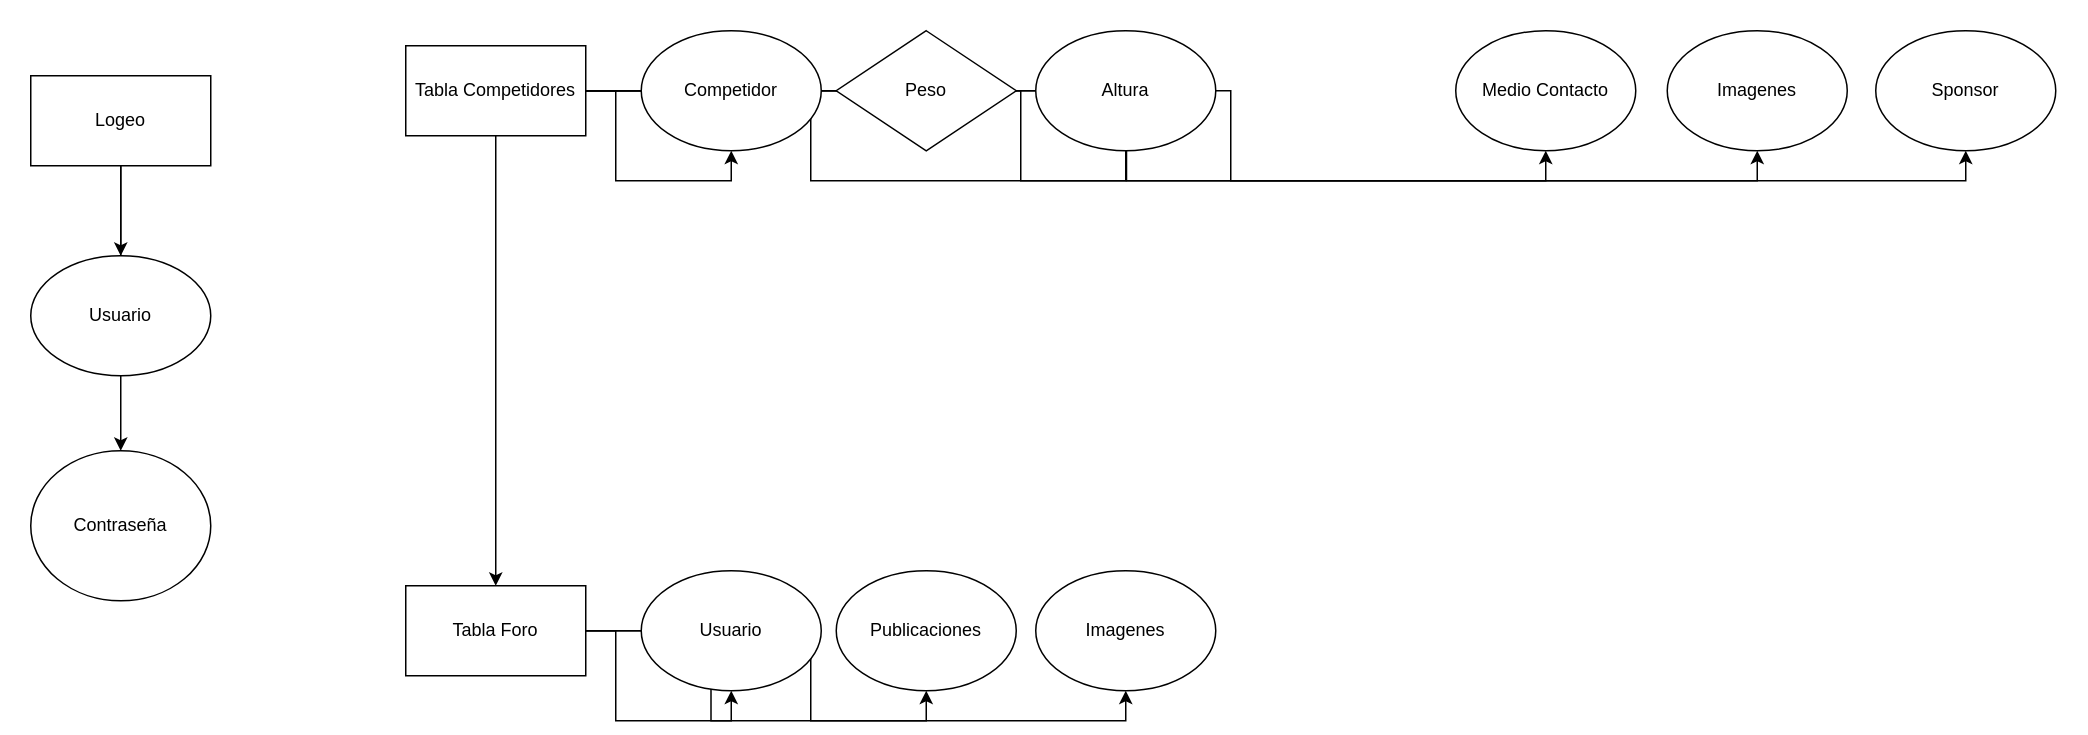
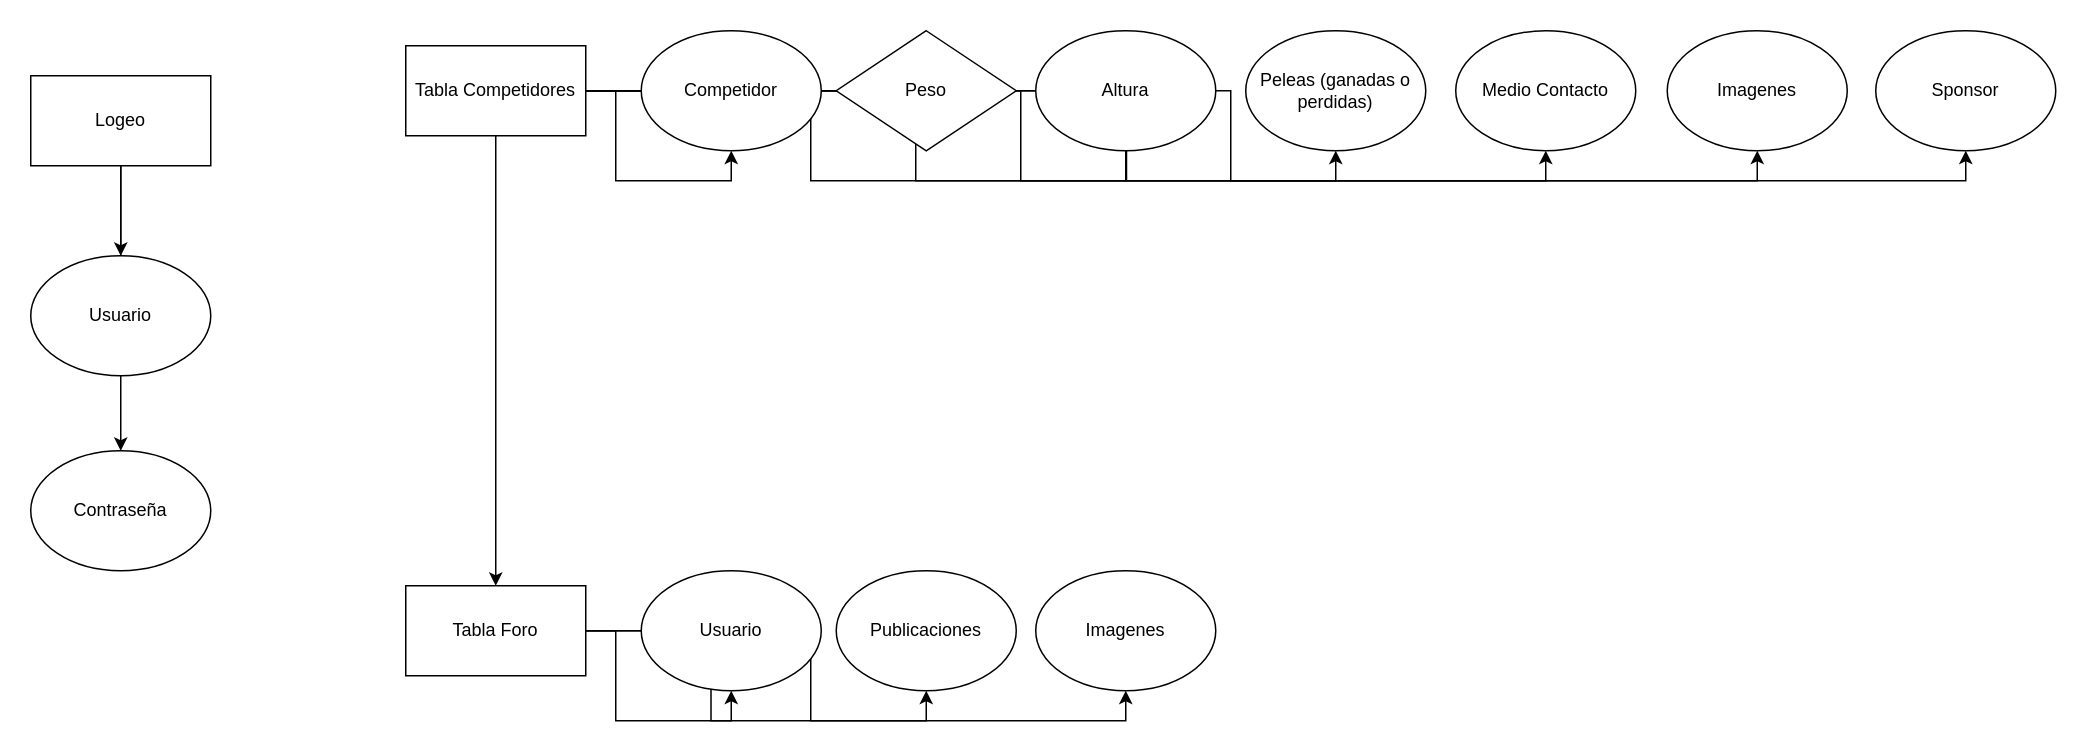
node "Peleas (ganadas o perdidas)": added
edge "Tabla Competidores" -> "Peleas (ganadas o perdidas)": added
node "Contraseña": size 180x150 -> 180x120
